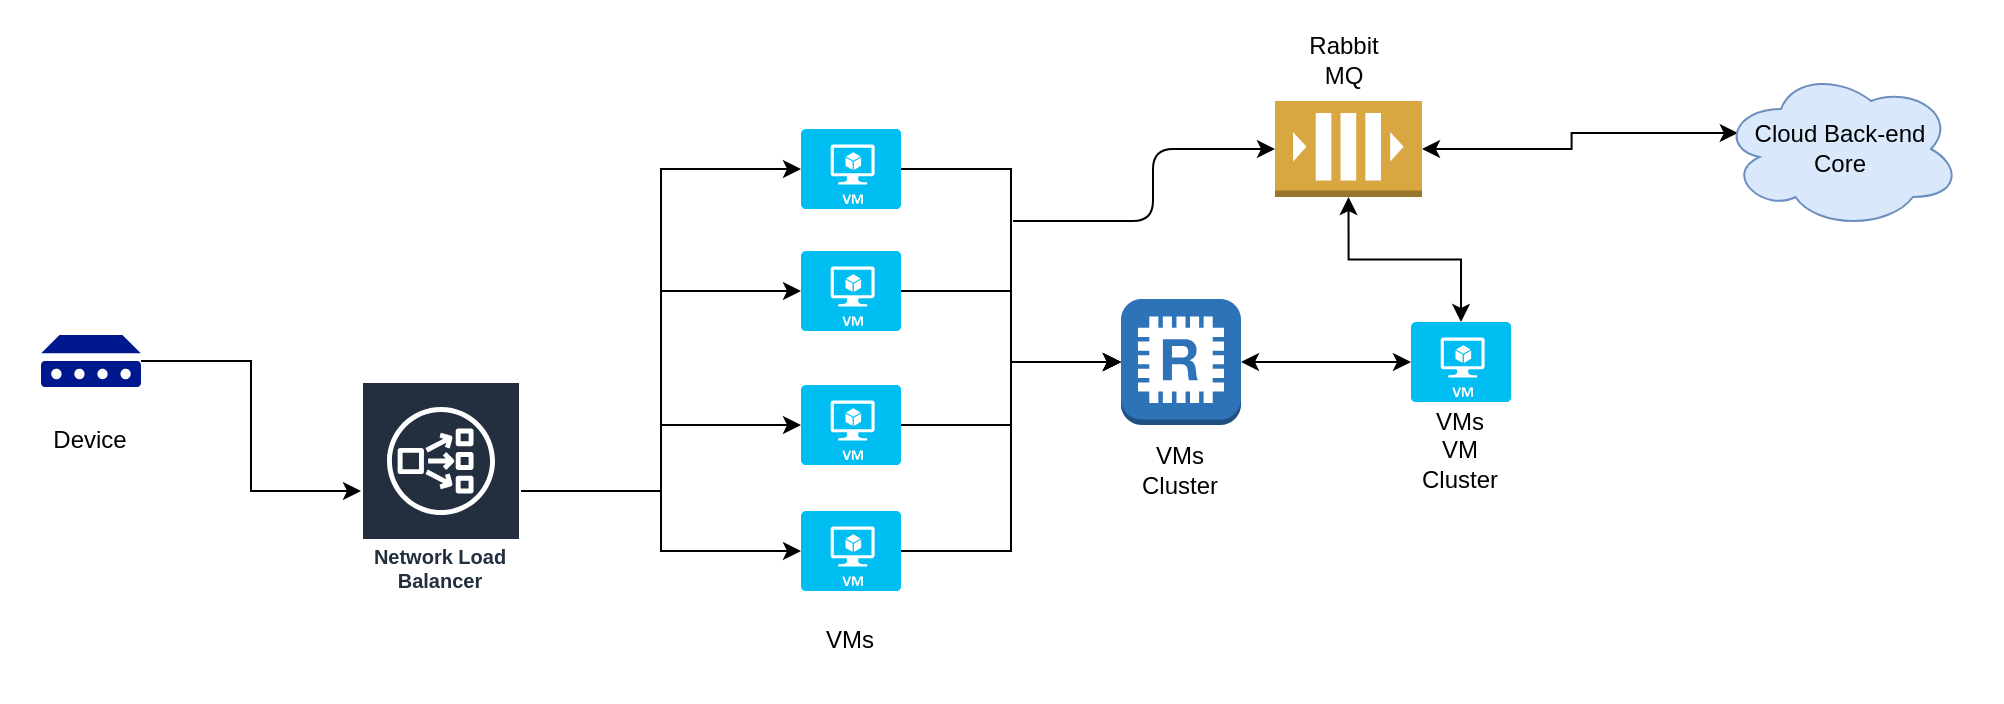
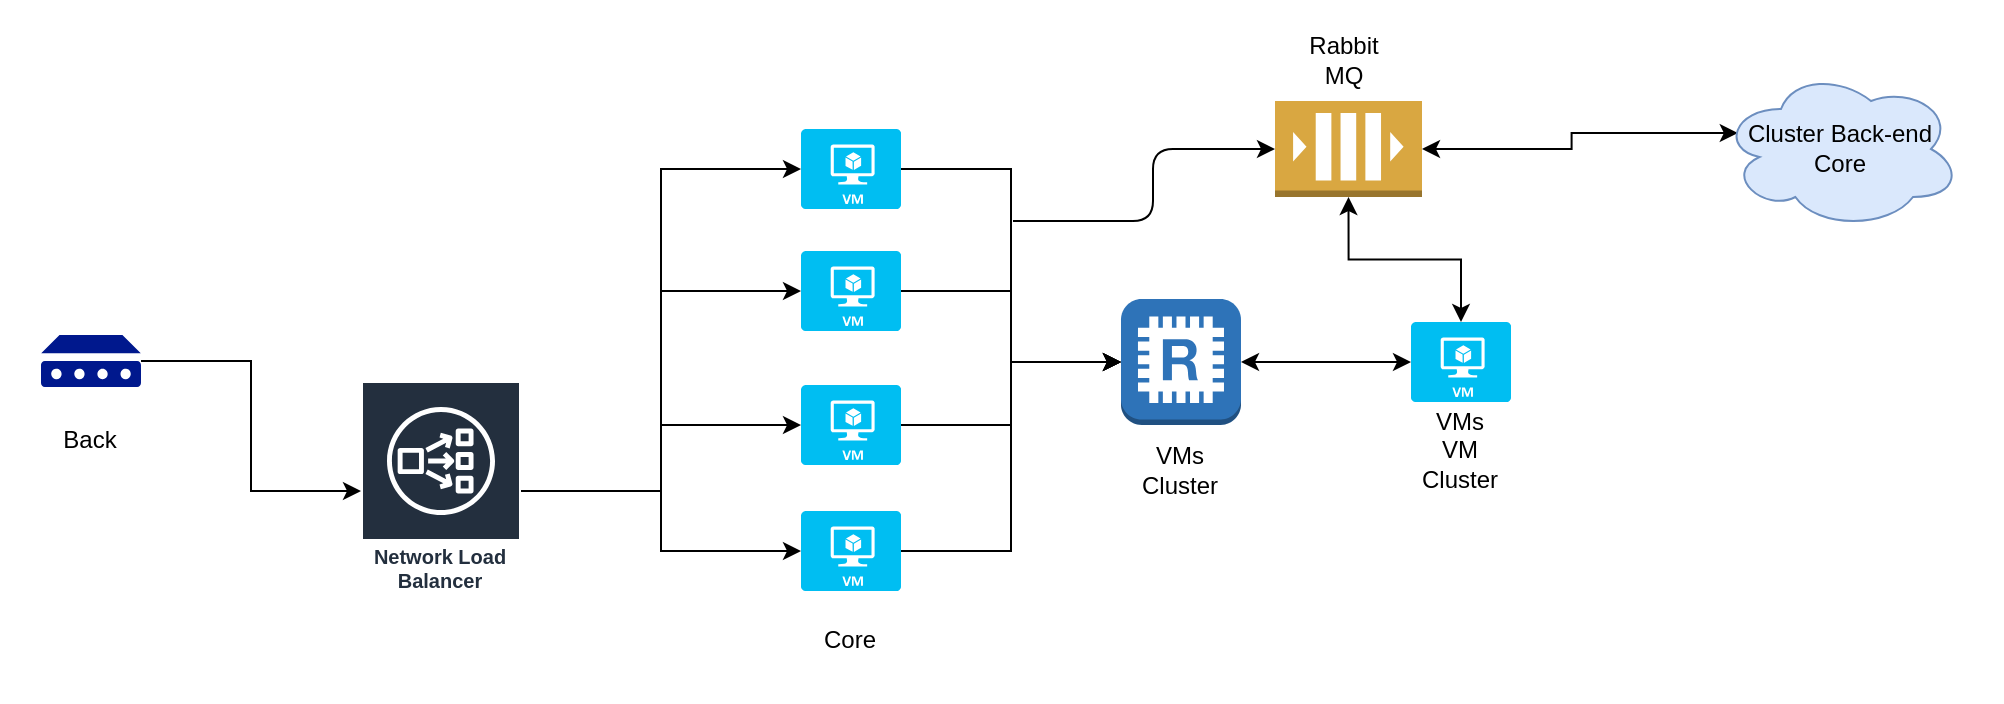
node "Cloud Back-end Core": label "Cloud Back-end Core" -> "Cluster Back-end Core"
node "Device": label "Device" -> "Back"
node "VMs": label "VMs" -> "Core"
